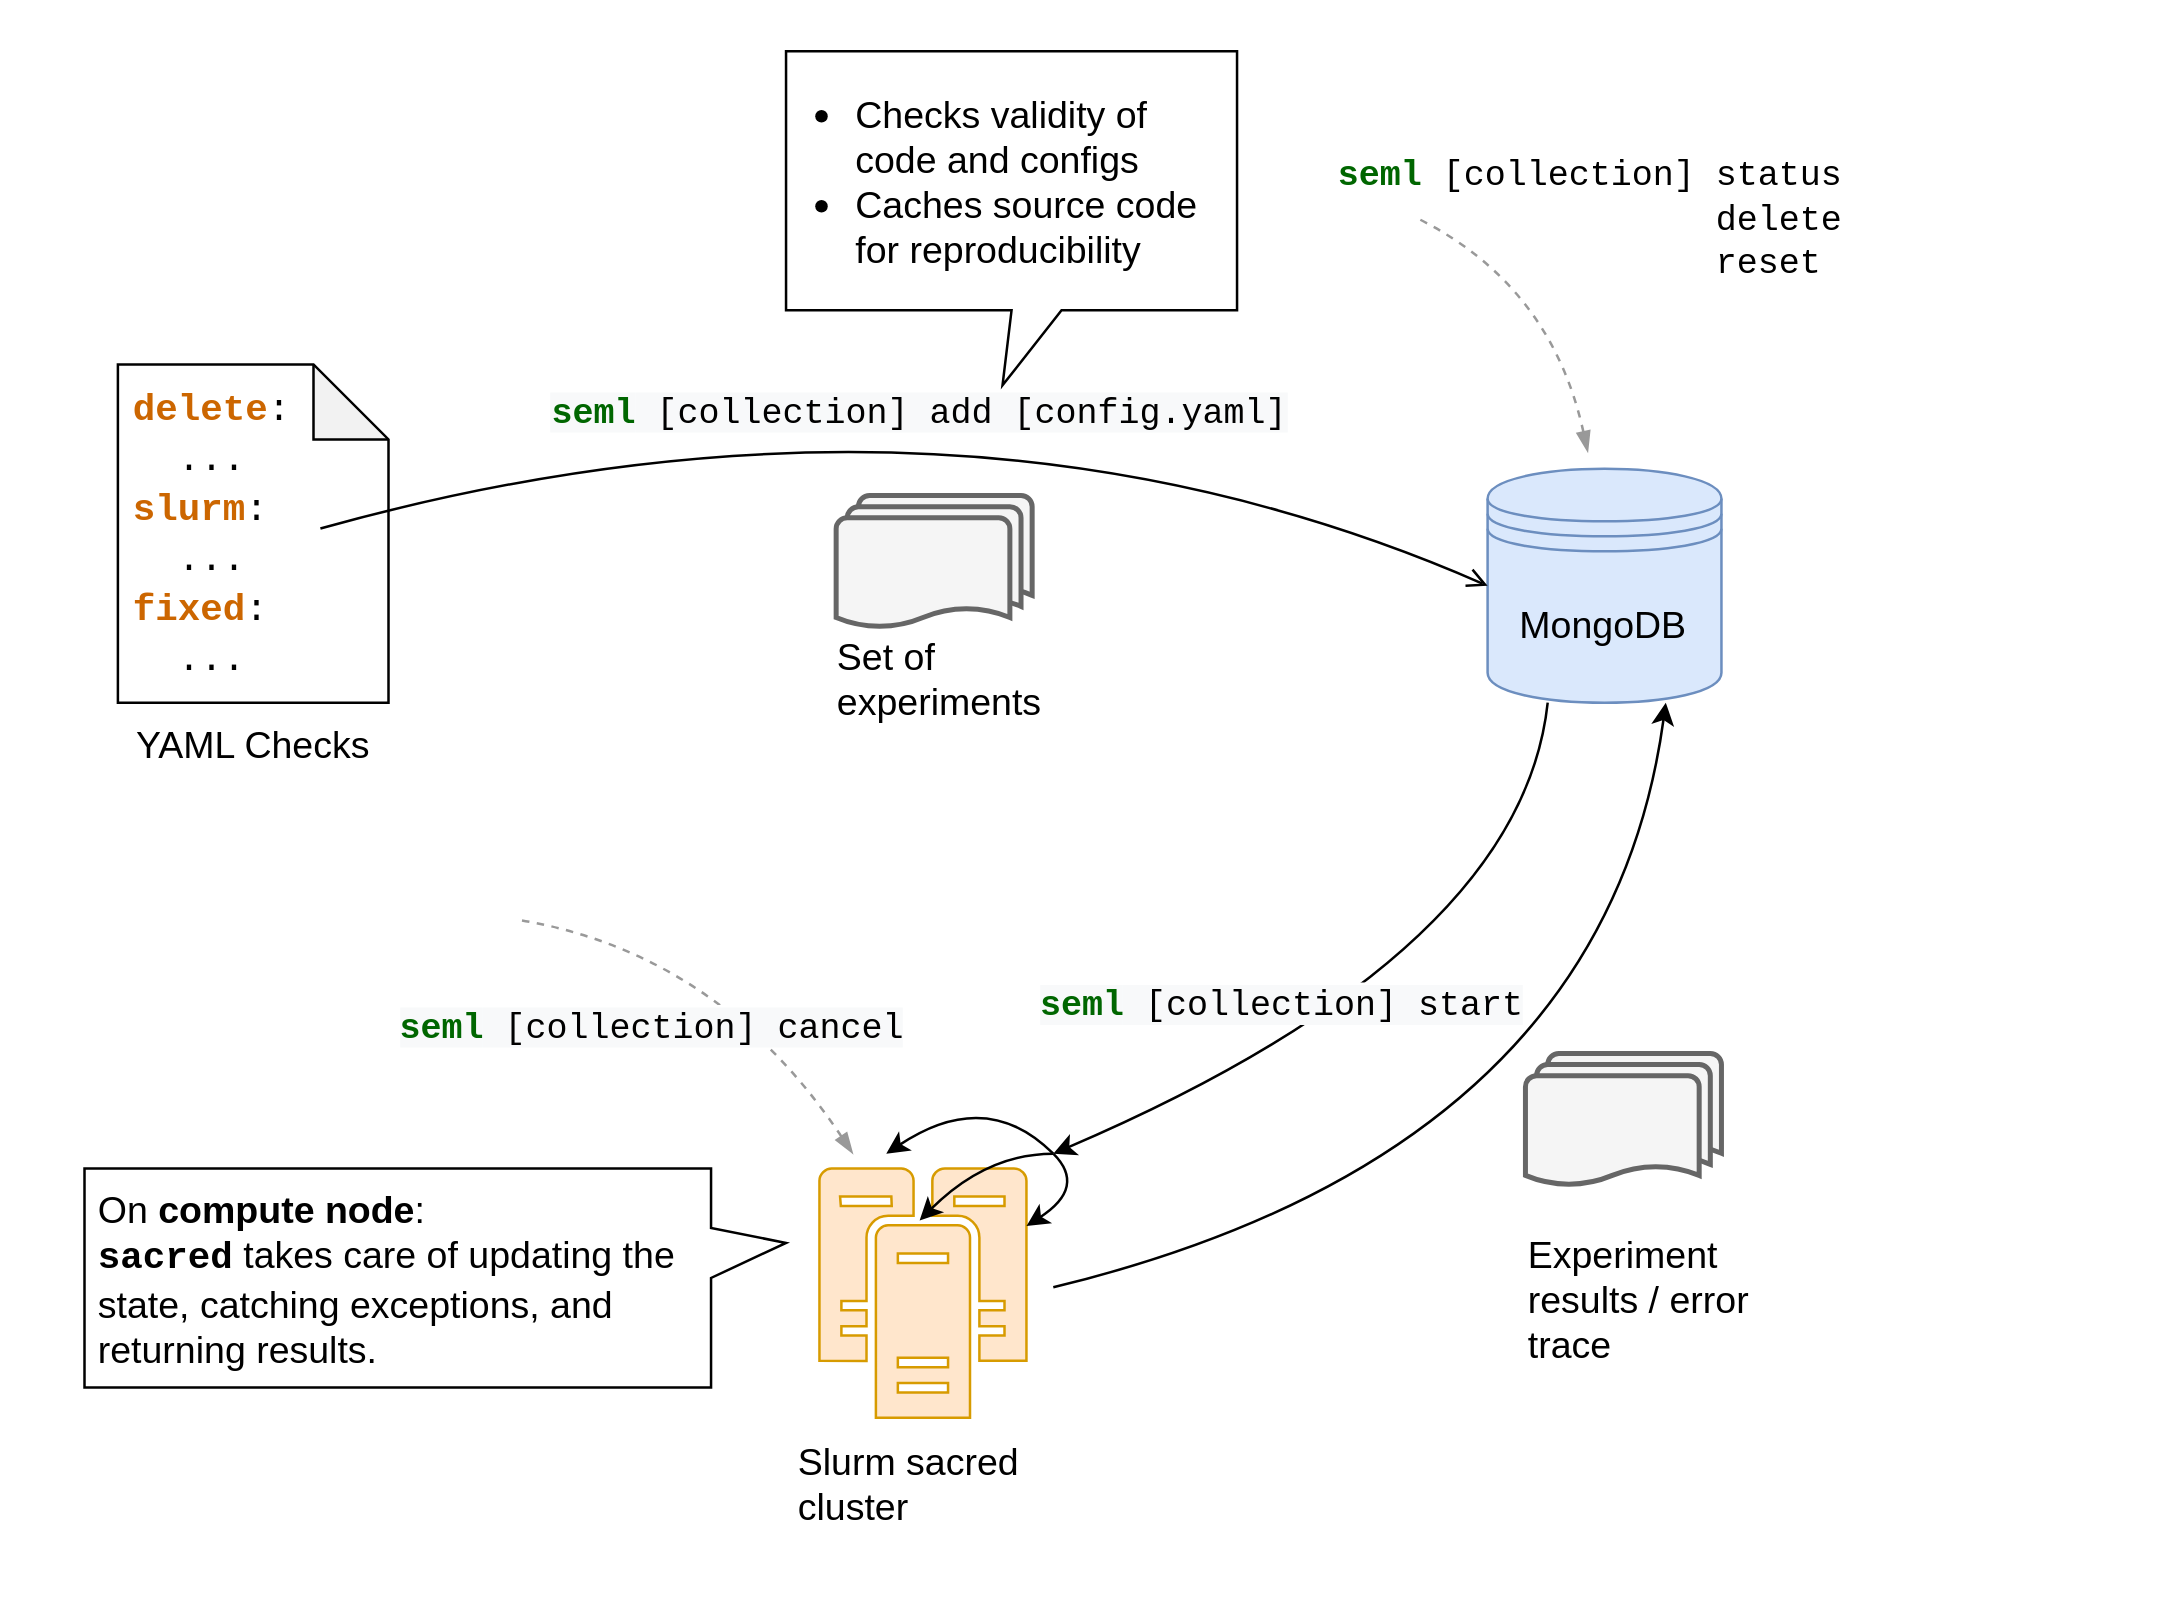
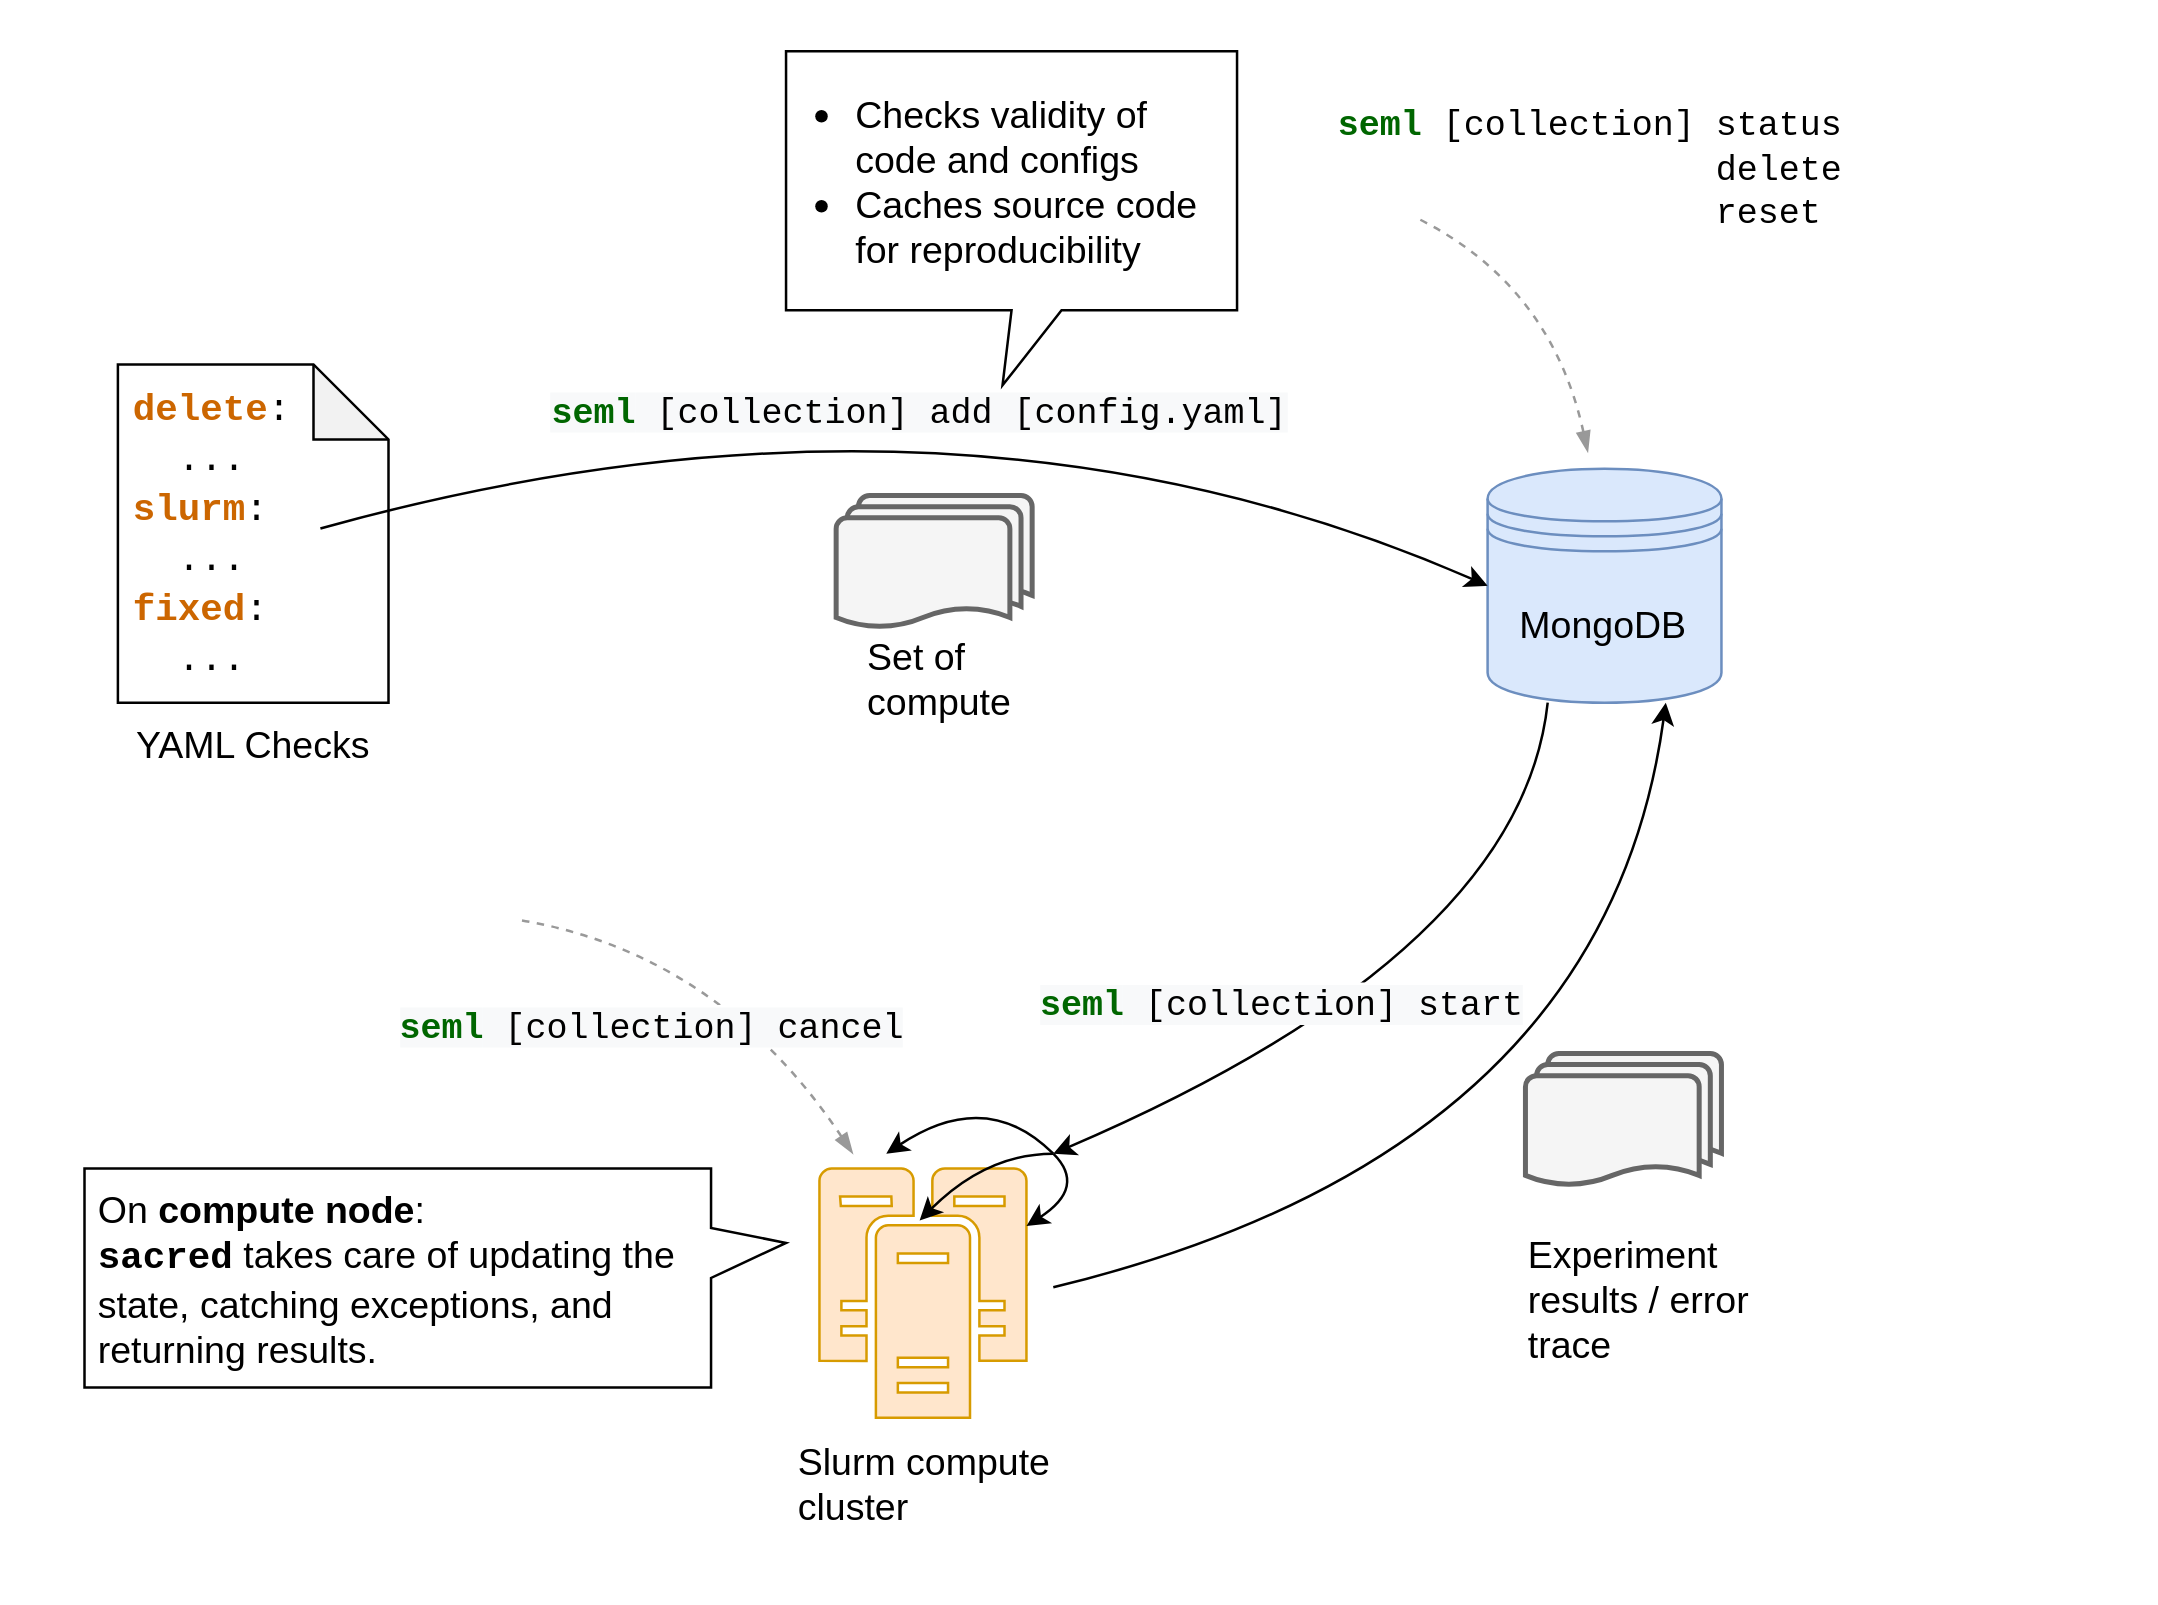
node "seml [collection] status delete reset": moved (1623, 218) -> (1623, 168)
edge "delete: ... slurm: ... fixed: ..." -> "MongoDB": arrowhead open -> classic
node "Set of experiments": label "Set of experiments" -> "Set of compute"
node "Slurm sacred cluster": label "Slurm sacred cluster" -> "Slurm compute cluster"
